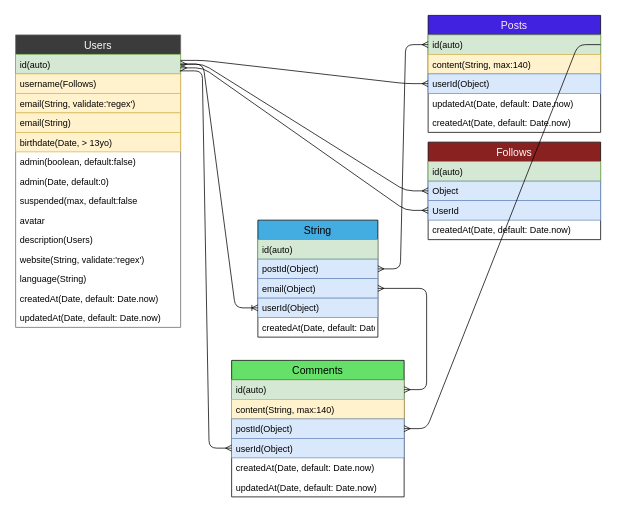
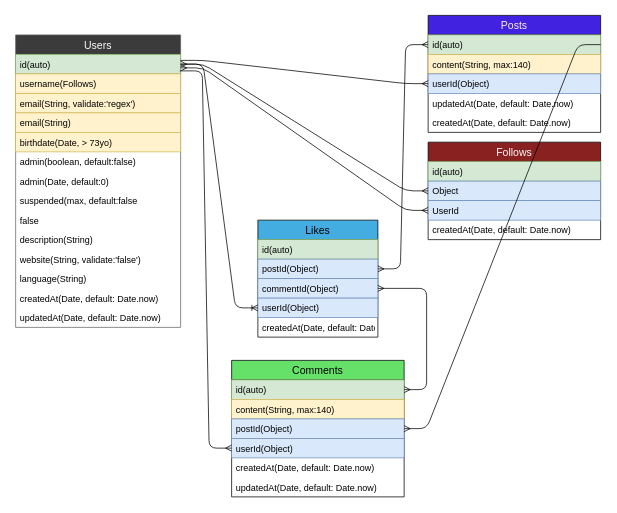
node "birthdate(Date, > 13yo)": label "birthdate(Date, > 13yo)" -> "birthdate(Date, > 73yo)"
node "avatar": label "avatar" -> "false"
node "String": label "String" -> "Likes"
node "description(Users)": label "description(Users)" -> "description(String)"
node "website(String, validate:'regex')": label "website(String, validate:'regex')" -> "website(String, validate:'false')"
node "email(Object)": label "email(Object)" -> "commentId(Object)"
